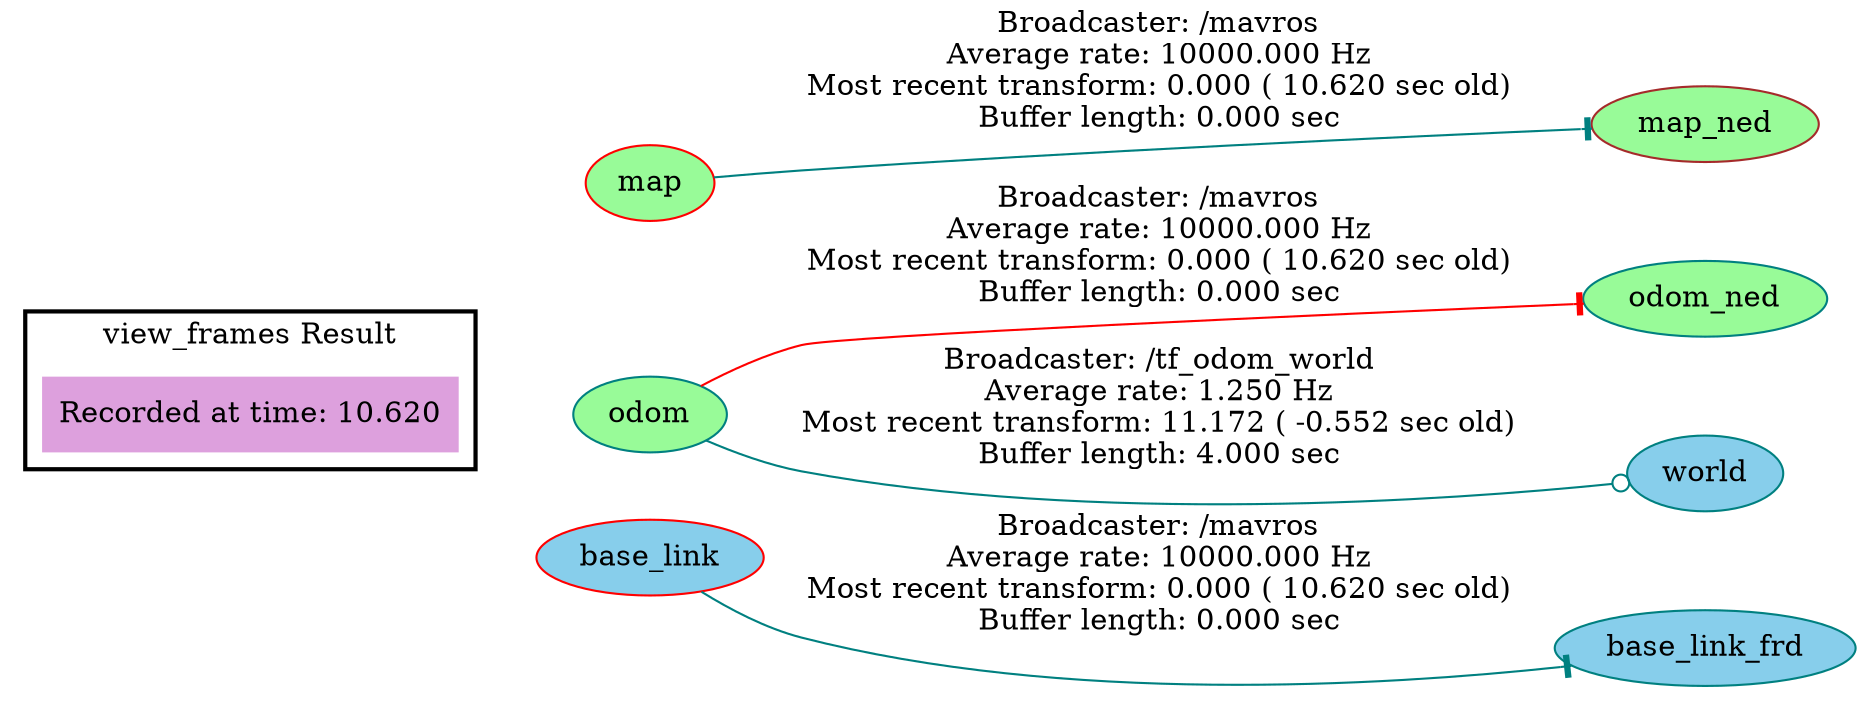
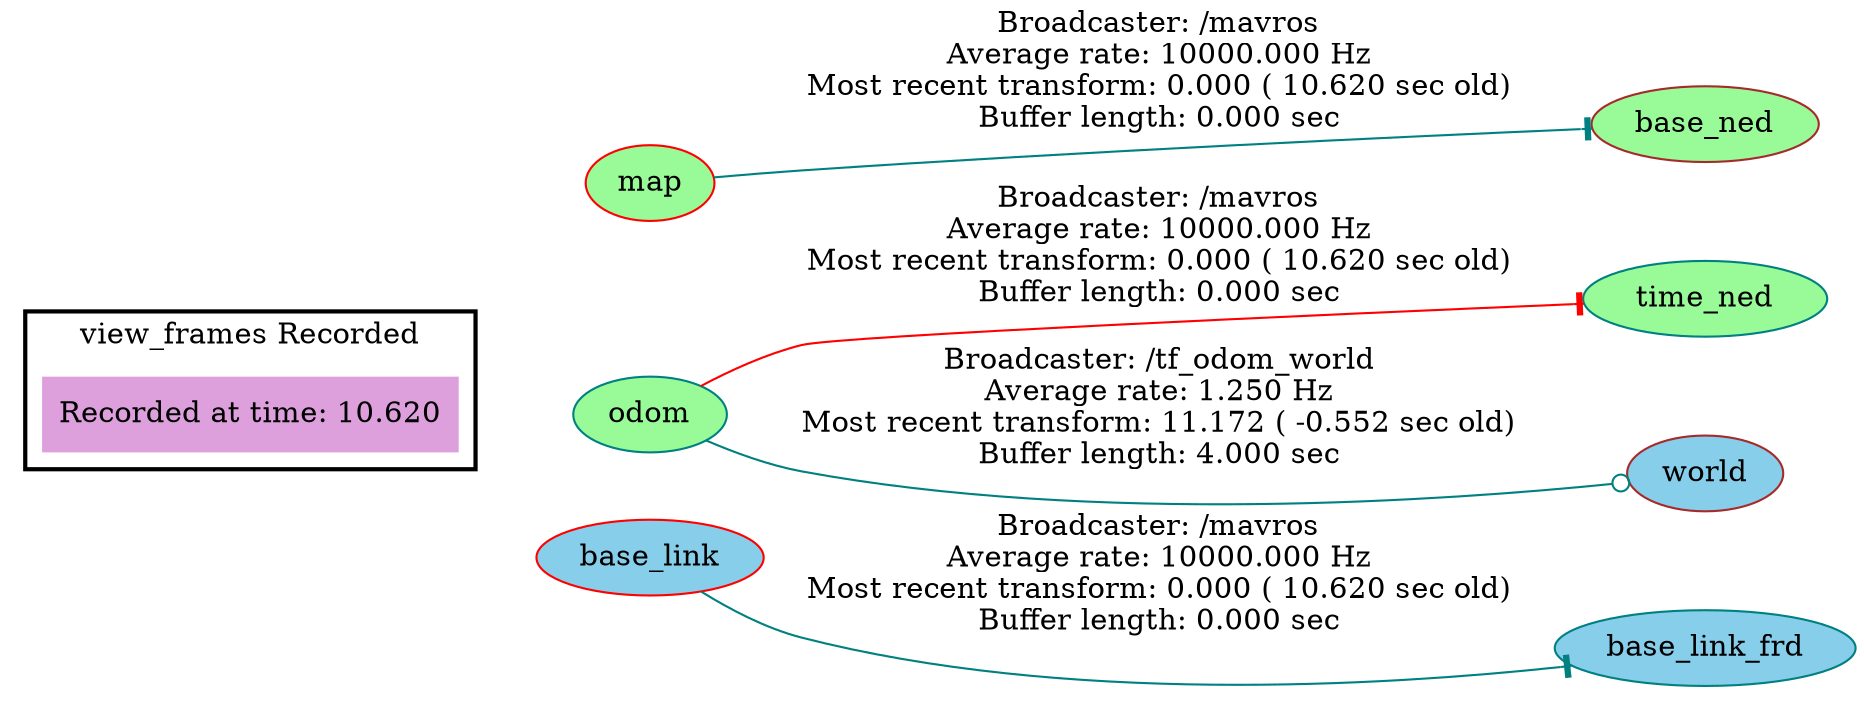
node "map_ned": label "map_ned" -> "base_ned"
node "odom_ned": label "odom_ned" -> "time_ned"
cluster "view_frames Result": label "view_frames Result" -> "view_frames Recorded"
node "world": color teal -> brown
